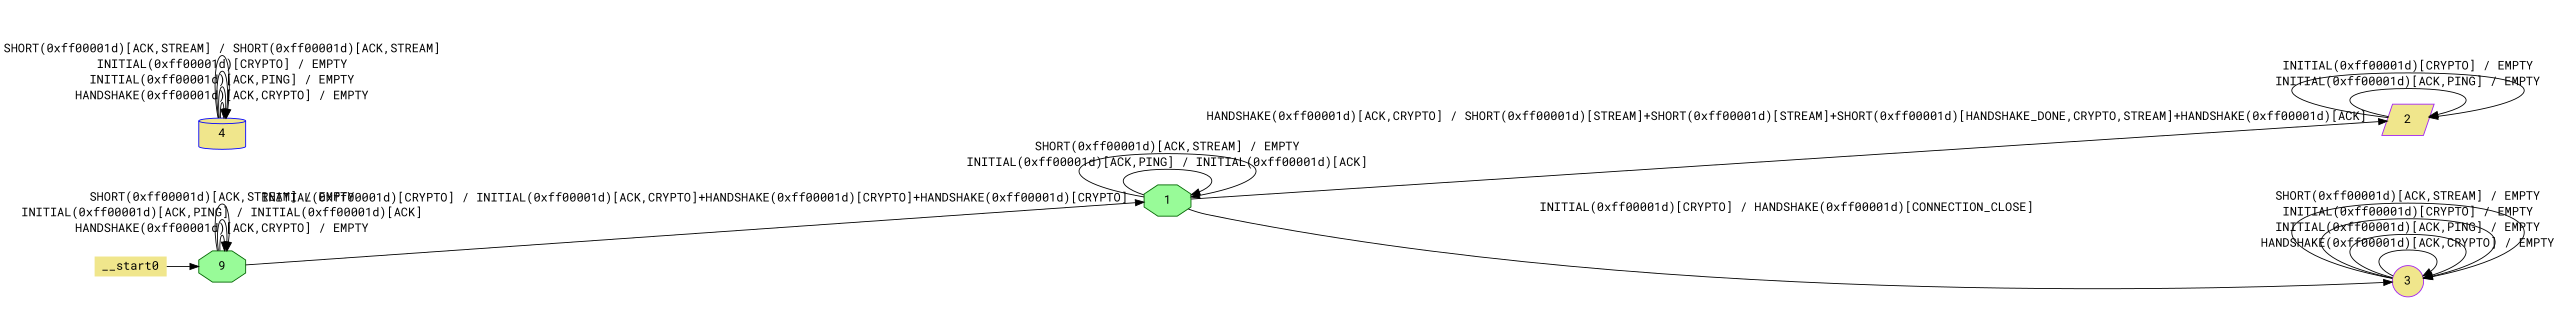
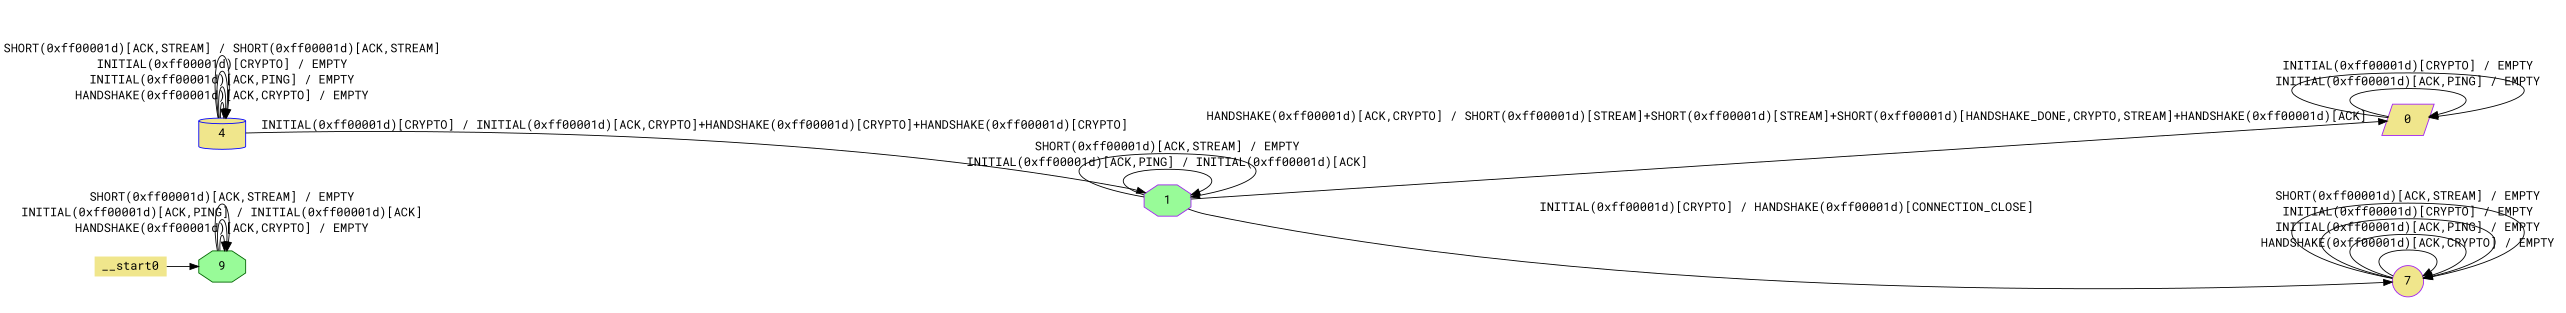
node "2": label "2" -> "0"
node "1": color darkgreen -> purple
edge "9" -> "1": now "4" -> "1"
node "3": label "3" -> "7"
